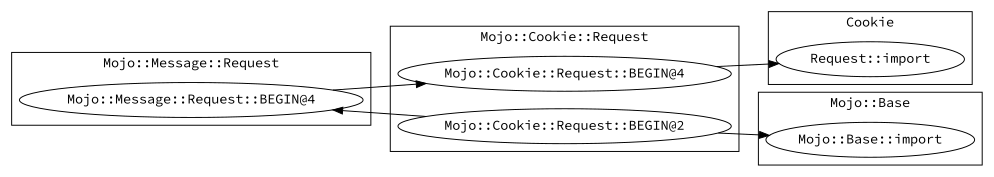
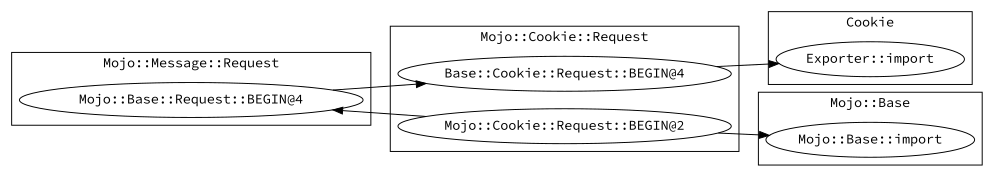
node "Request::import": label "Request::import" -> "Exporter::import"
node "Mojo::Cookie::Request::BEGIN@4": label "Mojo::Cookie::Request::BEGIN@4" -> "Base::Cookie::Request::BEGIN@4"
node "Mojo::Message::Request::BEGIN@4": label "Mojo::Message::Request::BEGIN@4" -> "Mojo::Base::Request::BEGIN@4"
